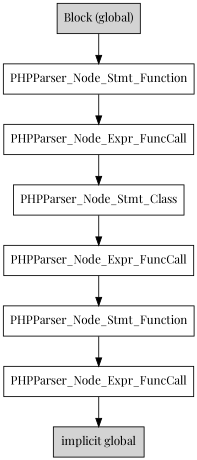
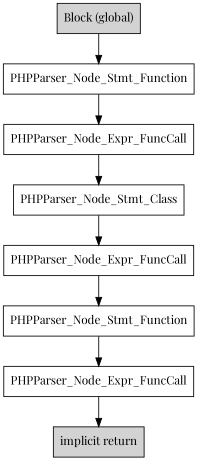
node "implicit global": label "implicit global" -> "implicit return"
